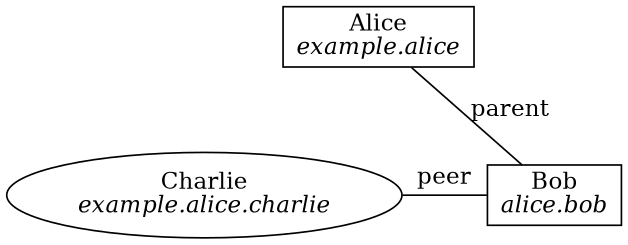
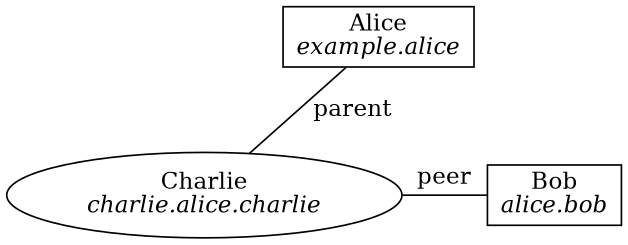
edge "Alice" -- "Bob": now "Alice" -- "Charlie"
node "Charlie": text "example.alice.charlie" -> "charlie.alice.charlie"
